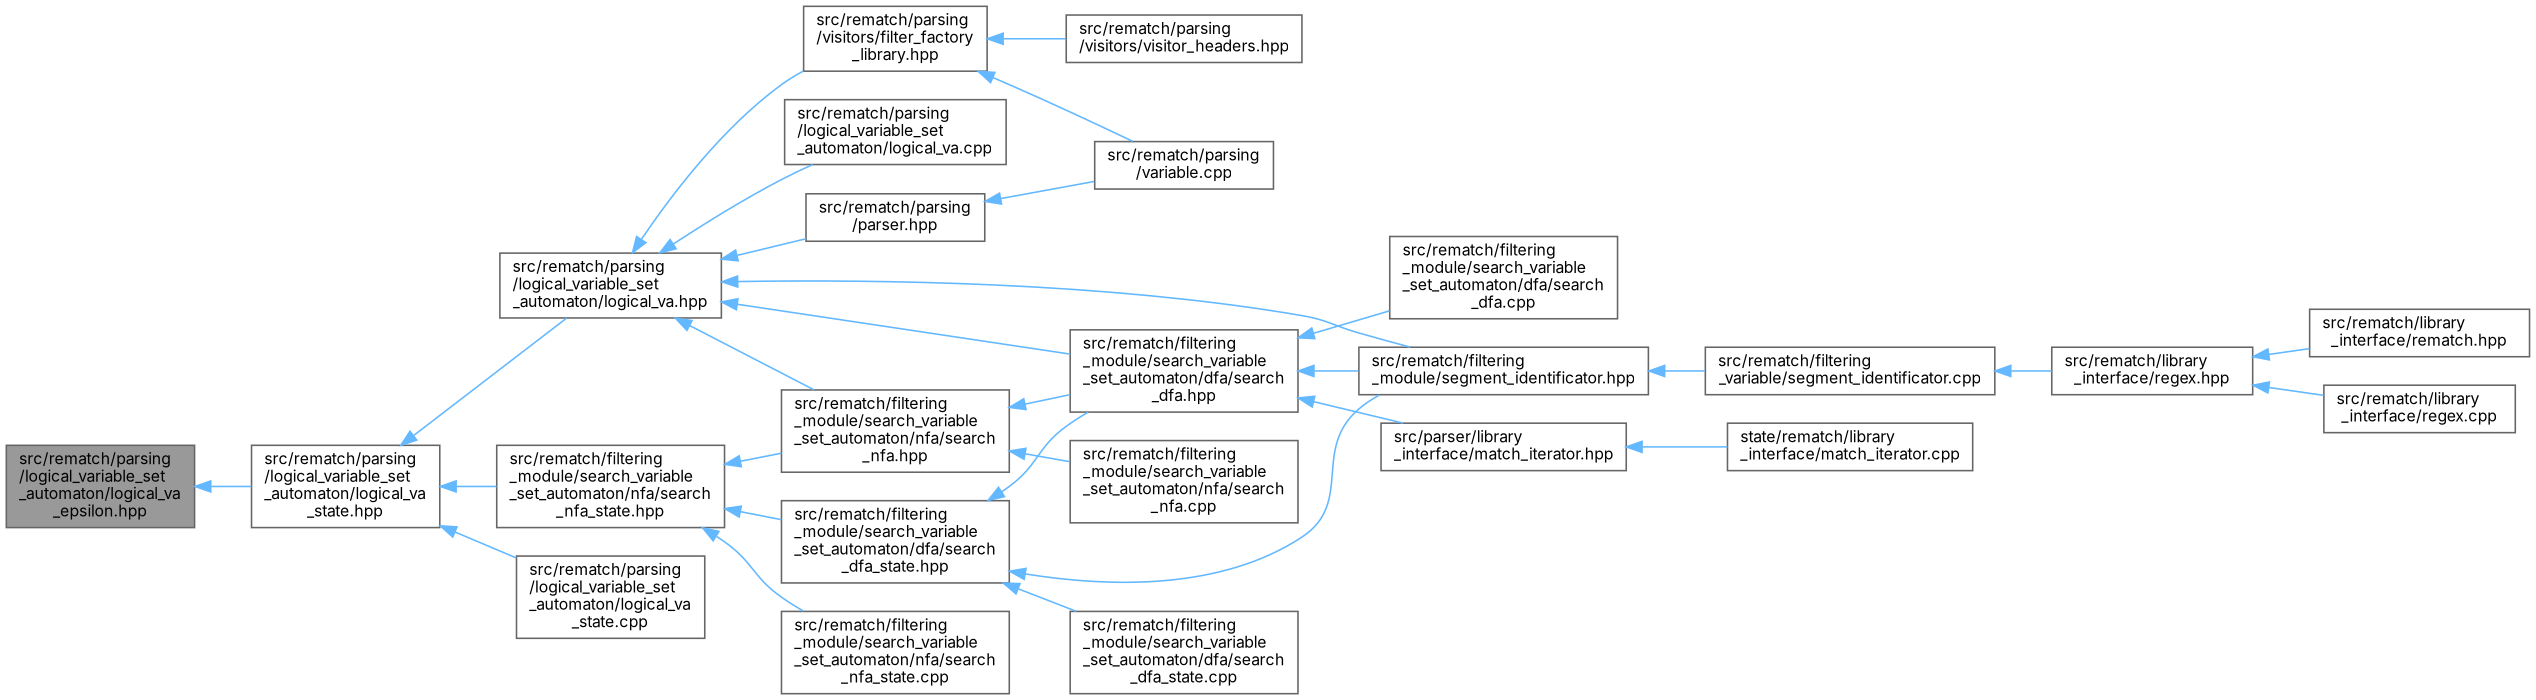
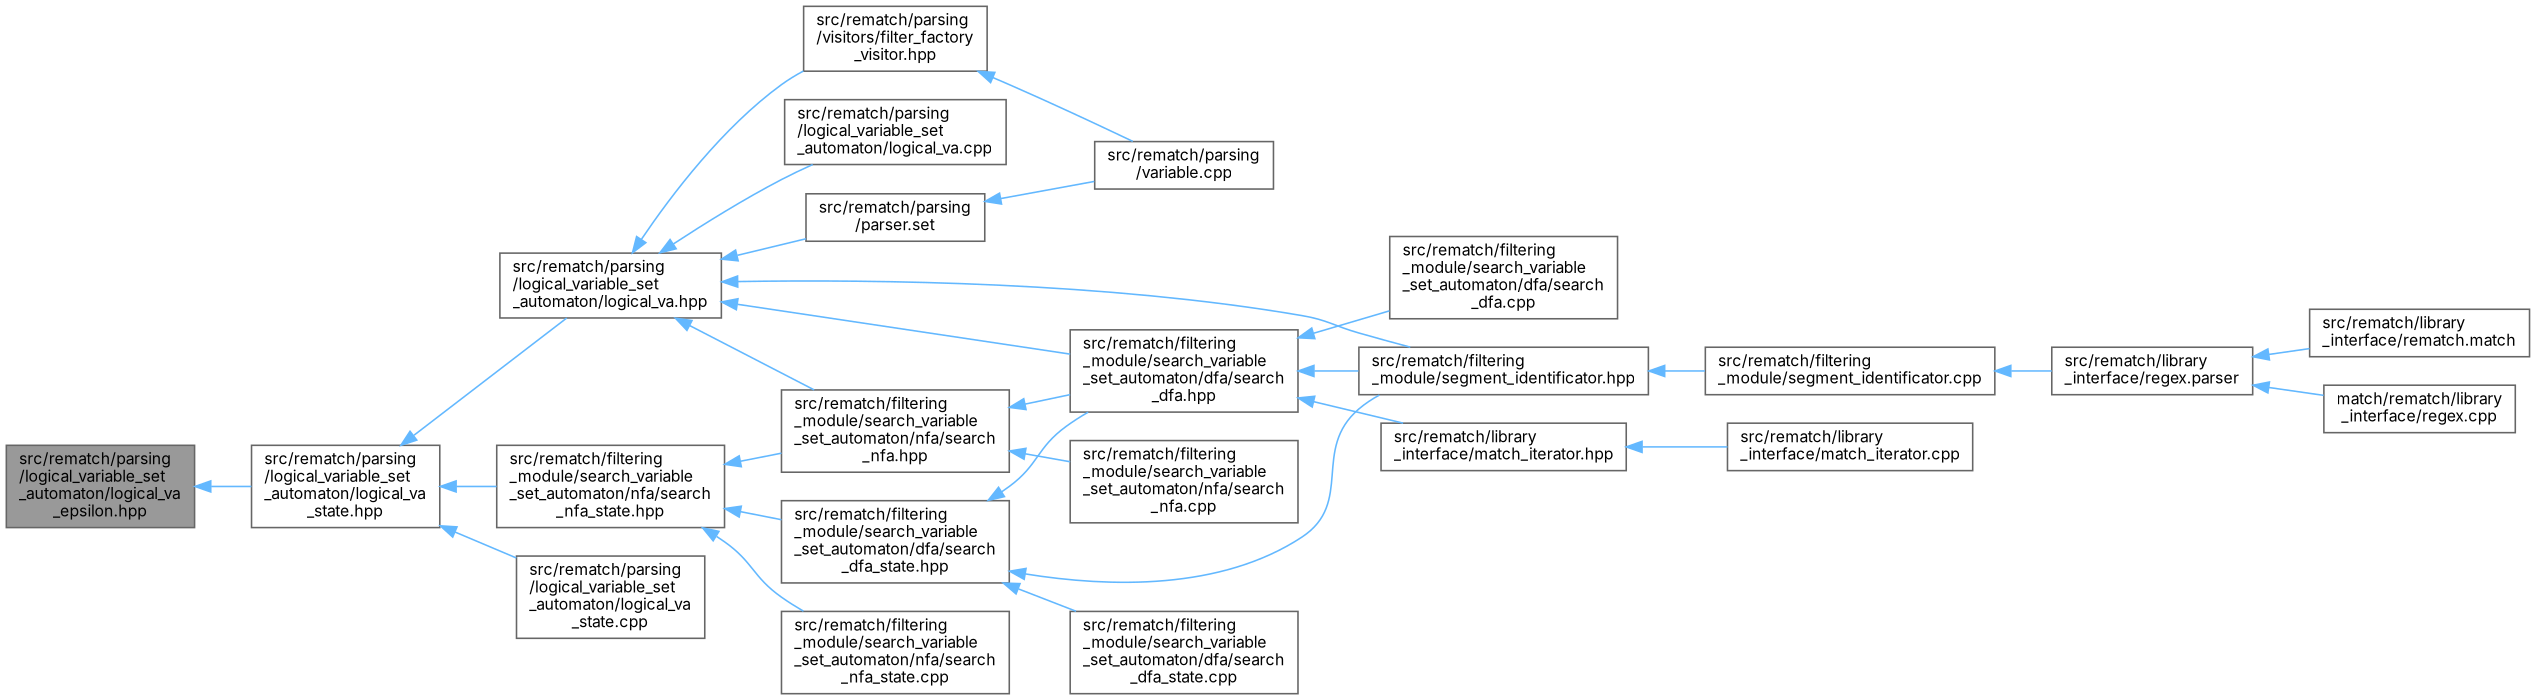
node "src/rematch/parsing /visitors/filter_factory _library.hpp": label "src/rematch/parsing /visitors/filter_factory _library.hpp" -> "src/rematch/parsing /visitors/filter_factory _visitor.hpp"
node "src/rematch/parsing /visitors/visitor_headers.hpp": removed
node "src/rematch/parsing /parser.hpp": label "src/rematch/parsing /parser.hpp" -> "src/rematch/parsing /parser.set"
node "src/rematch/library _interface/rematch.hpp": label "src/rematch/library _interface/rematch.hpp" -> "src/rematch/library _interface/rematch.match"
node "src/rematch/filtering _variable/segment_identificator.cpp": label "src/rematch/filtering _variable/segment_identificator.cpp" -> "src/rematch/filtering _module/segment_identificator.cpp"
node "src/rematch/library _interface/regex.hpp": label "src/rematch/library _interface/regex.hpp" -> "src/rematch/library _interface/regex.parser"
node "src/rematch/library _interface/regex.cpp": label "src/rematch/library _interface/regex.cpp" -> "match/rematch/library _interface/regex.cpp"
node "src/parser/library _interface/match_iterator.hpp": label "src/parser/library _interface/match_iterator.hpp" -> "src/rematch/library _interface/match_iterator.hpp"
node "state/rematch/library _interface/match_iterator.cpp": label "state/rematch/library _interface/match_iterator.cpp" -> "src/rematch/library _interface/match_iterator.cpp"
